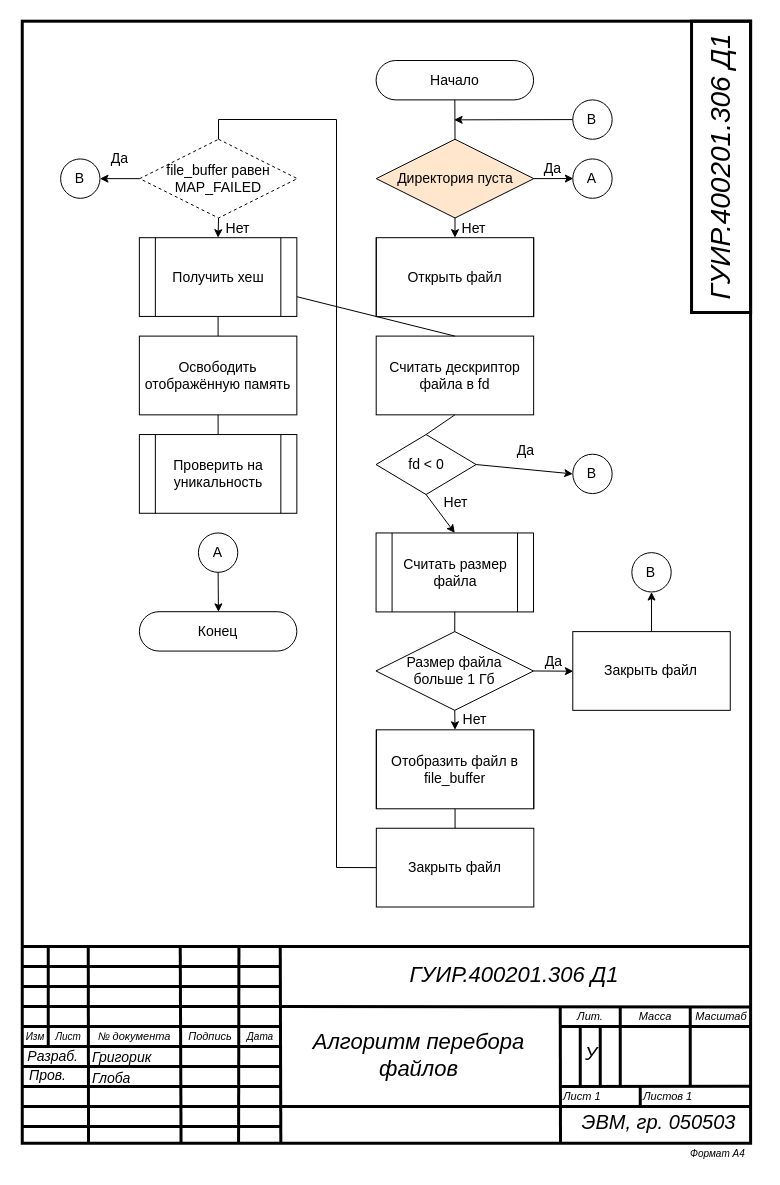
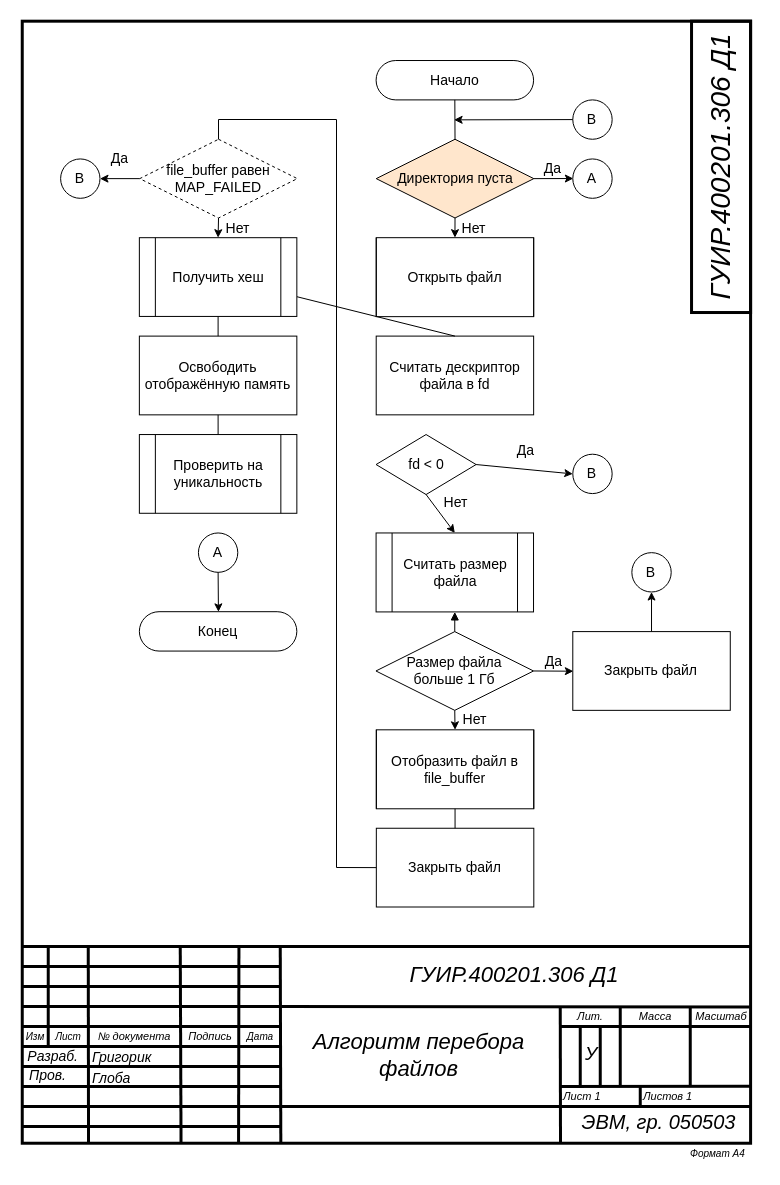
edge "Считать дескриптор файла в fd" -- "fd < 0": removed
edge "Считать размер файла" -- "Размер файла больше 1 Гб": arrowhead none -> block
